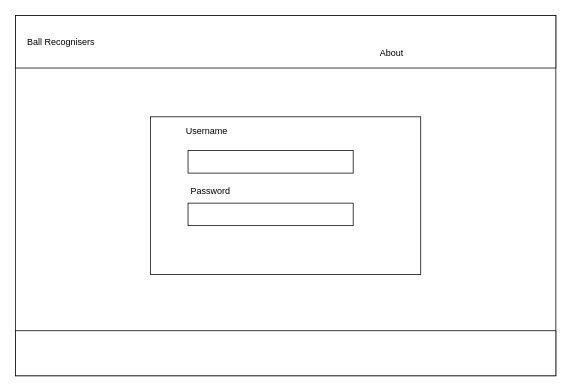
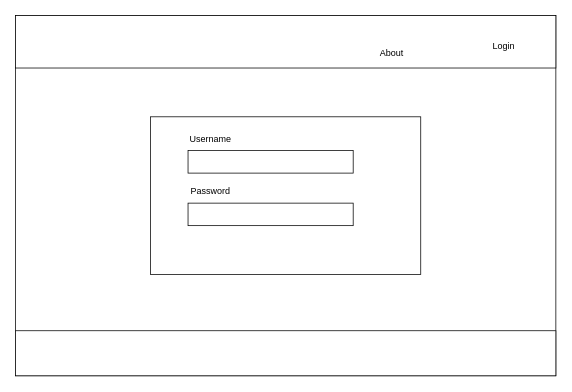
node "Ball Recognisers": removed
node "Login": added
node "Username": moved (207, 132) -> (210, 139)
